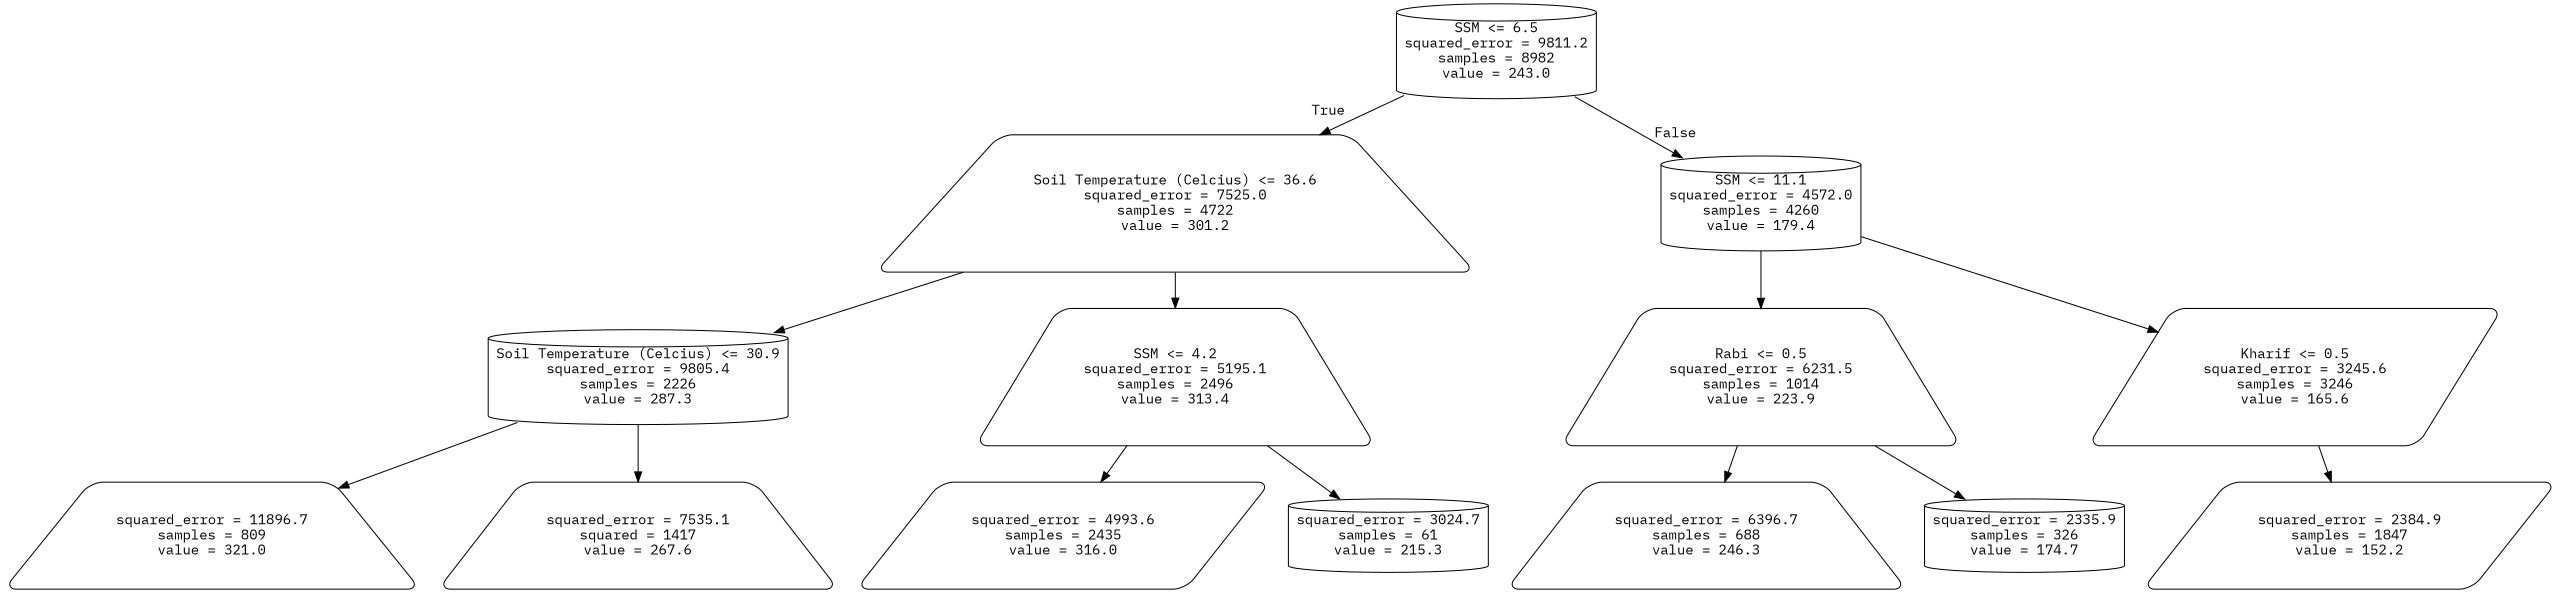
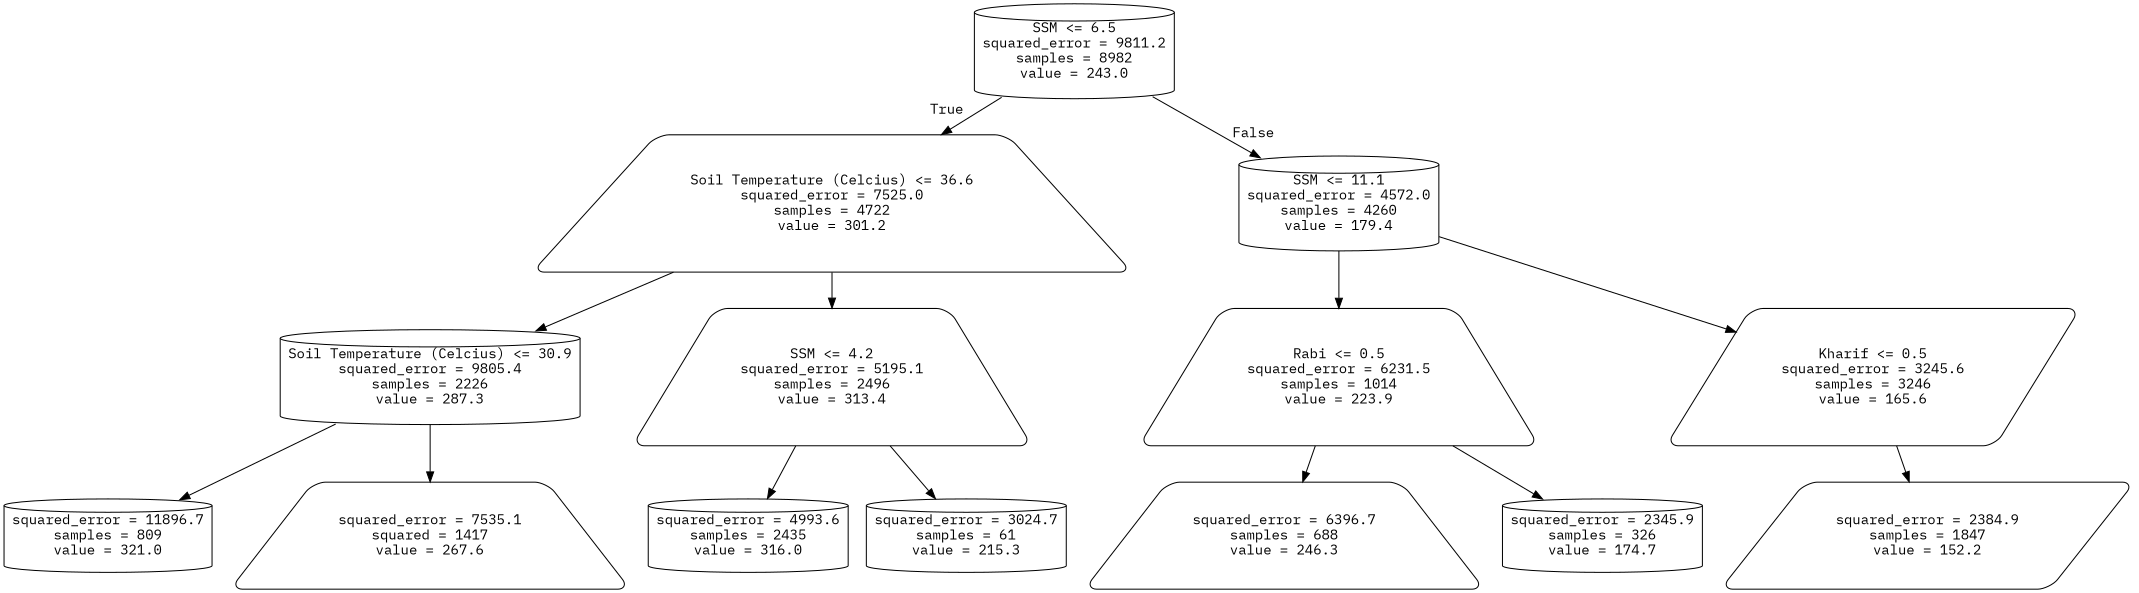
node "squared_error = 11896.7 samples = 809 value = 321.0": shape trapezium -> cylinder
node "squared_error = 4993.6 samples = 2435 value = 316.0": shape parallelogram -> cylinder
node "squared_error = 2335.9 samples = 326 value = 174.7": label "squared_error = 2335.9 samples = 326 value = 174.7" -> "squared_error = 2345.9 samples = 326 value = 174.7"
